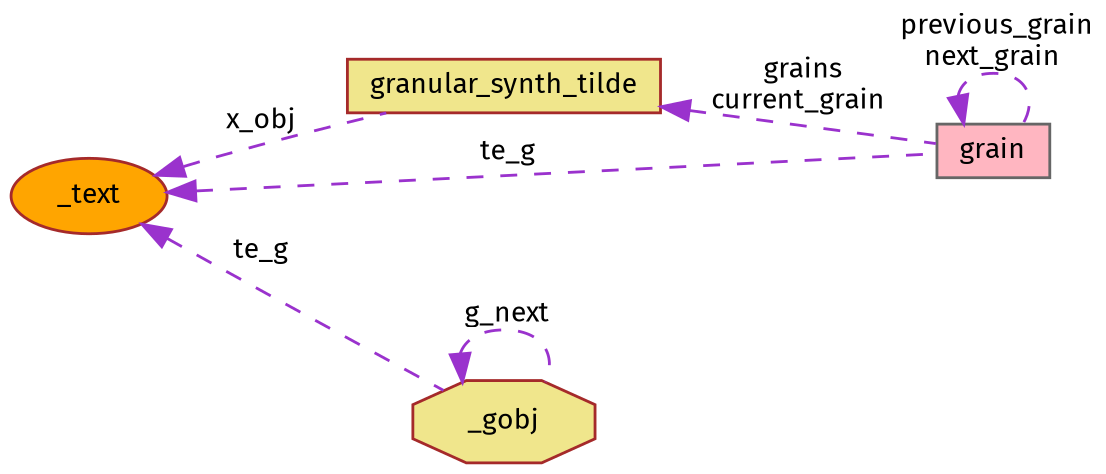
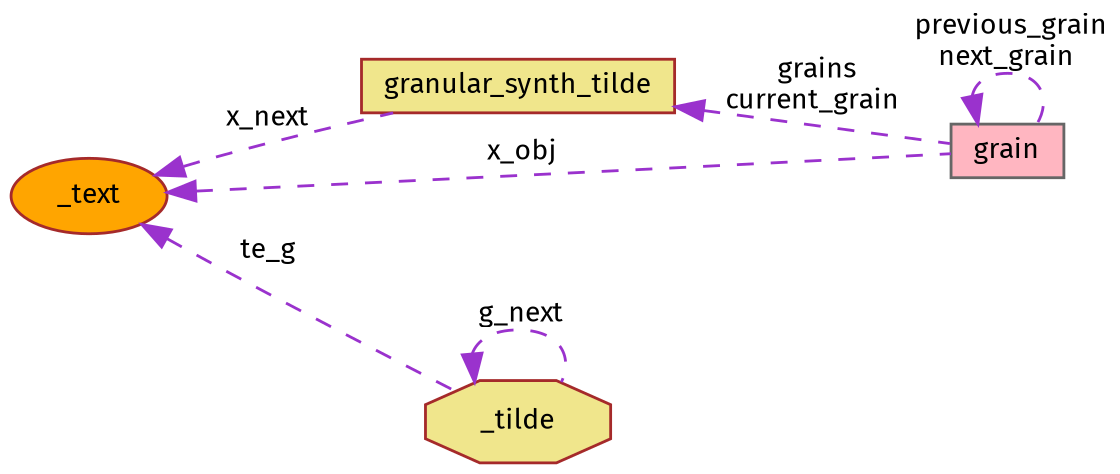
edge "granular_synth_tilde" -> "_text": label " x_obj" -> " x_next"
edge "grain" -> "_text": label " te_g" -> " x_obj"
node "_gobj": label "_gobj" -> "_tilde"
